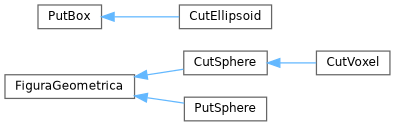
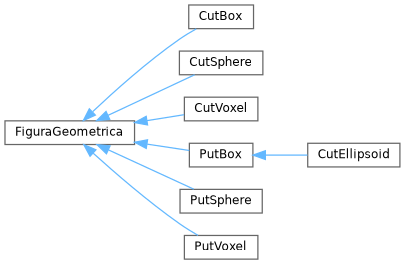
node "CutBox": added
edge "CutVoxel" -> "CutSphere": now "CutVoxel" -> "FiguraGeometrica"
edge "PutBox" -> "FiguraGeometrica": added
node "PutVoxel": added
